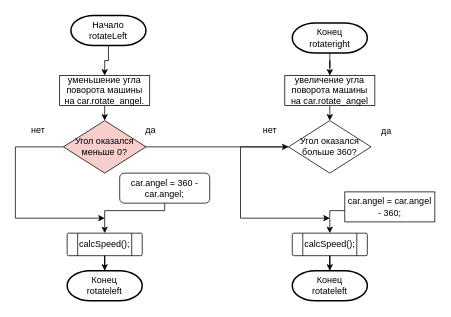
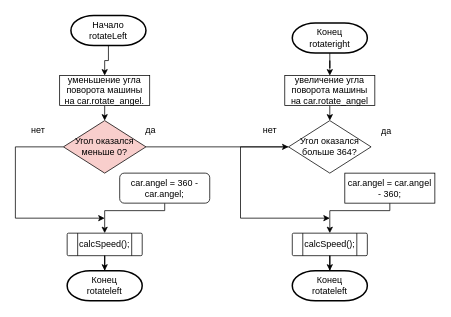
node "Угол оказался больше 360?": label "Угол оказался больше 360?" -> "Угол оказался больше 364?"
node "car.angel = car.angel - 360;": moved (390, 207) -> (390, 188)
